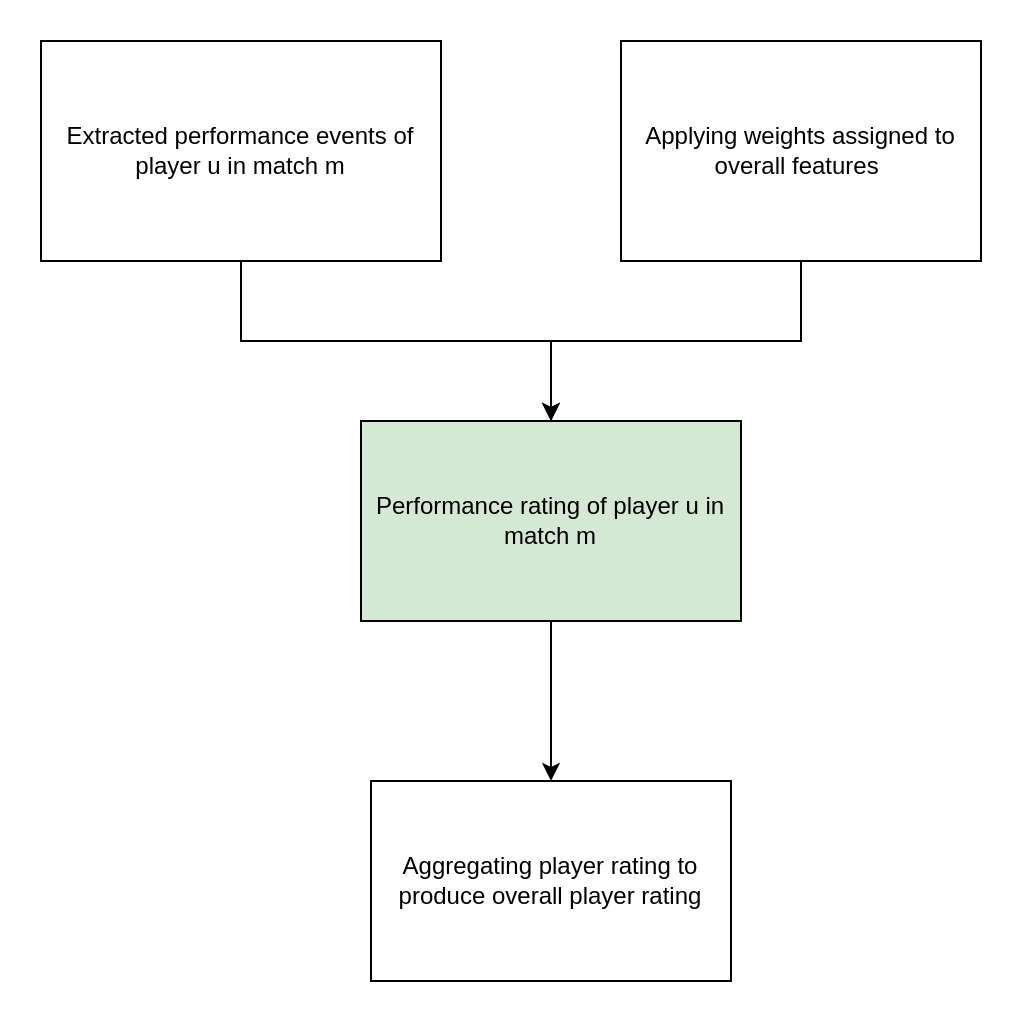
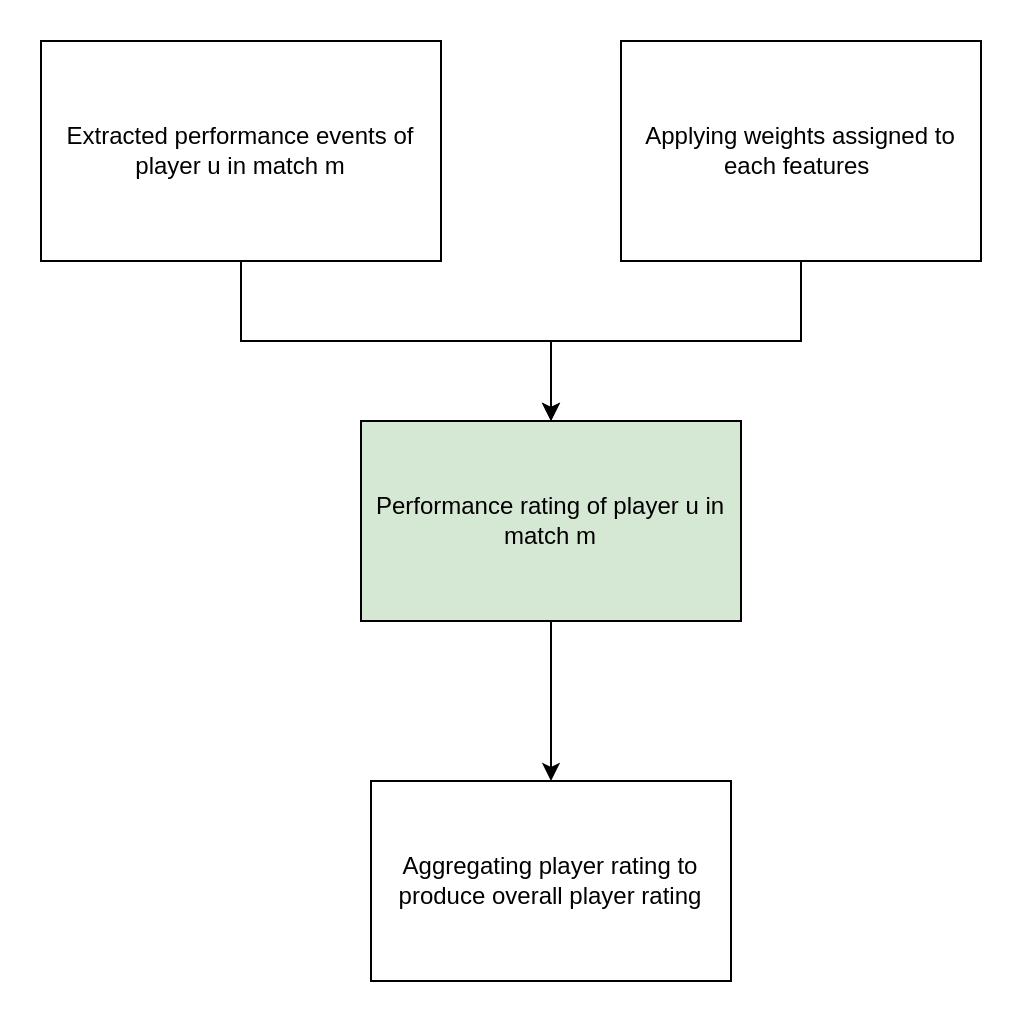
node "Applying weights assigned to overall features": label "Applying weights assigned to overall features" -> "Applying weights assigned to each features"
